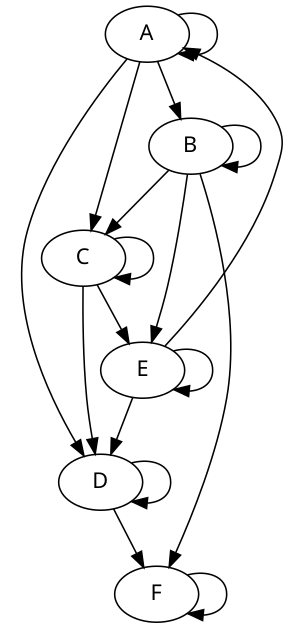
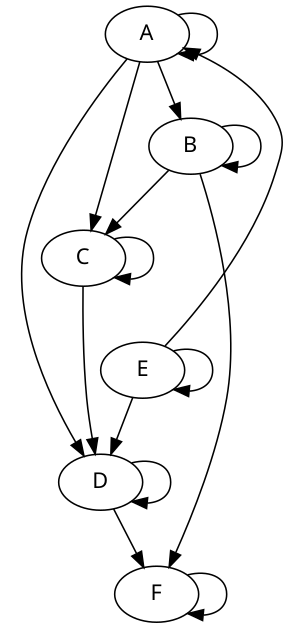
edge "B" -> "E": removed
edge "C" -> "E": removed
